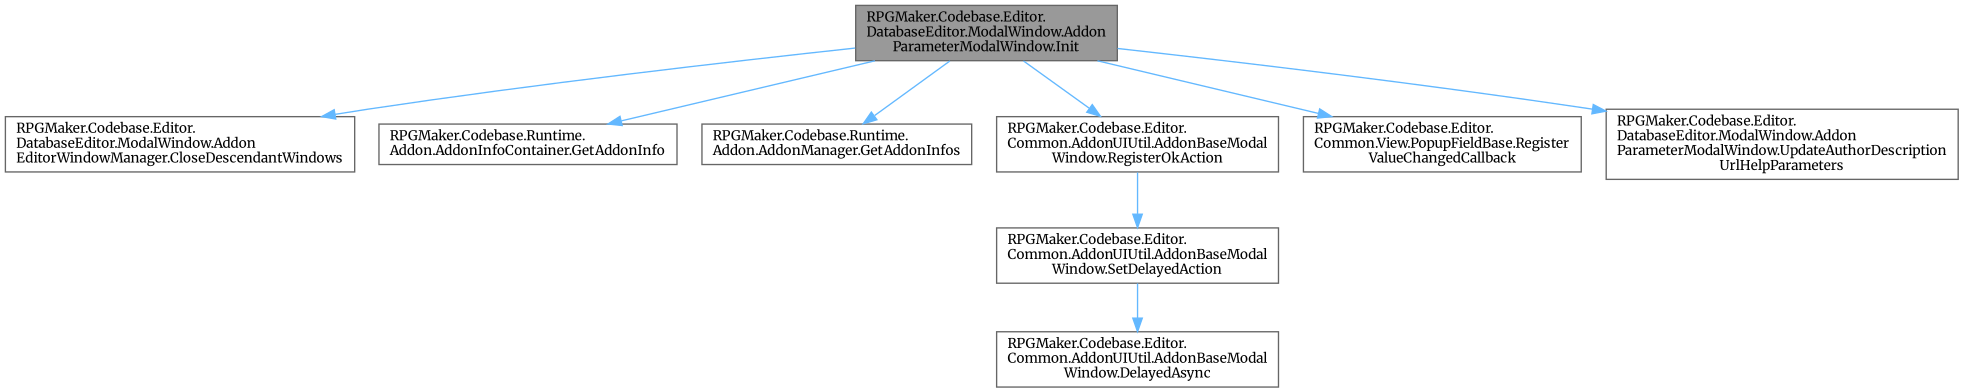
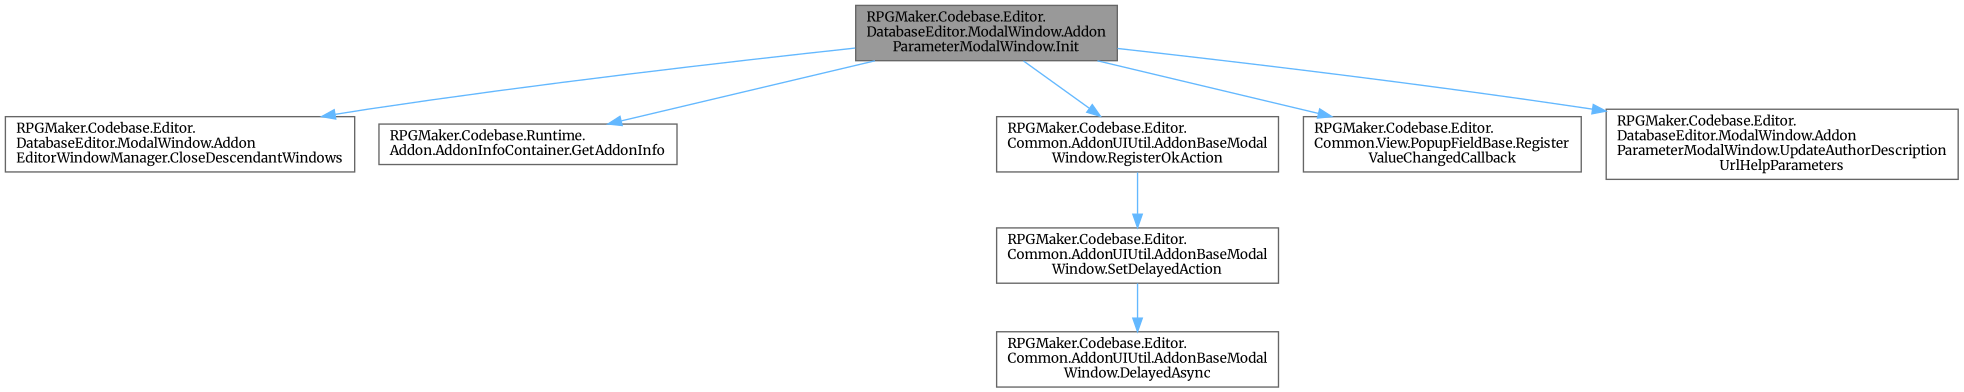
node "RPGMaker.Codebase.Runtime. Addon.AddonManager.GetAddonInfos": removed
